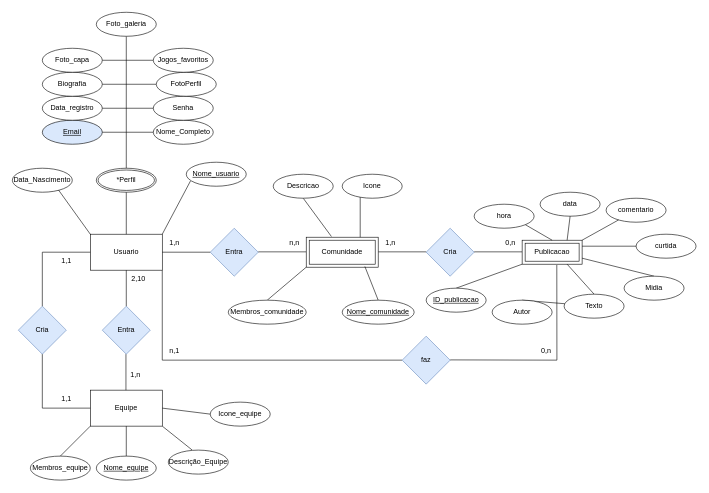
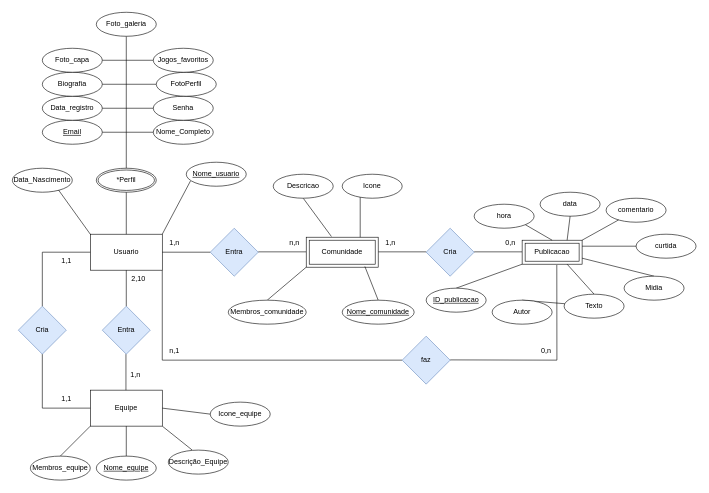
node "Email": fillcolor #dae8fc -> #ffffff
